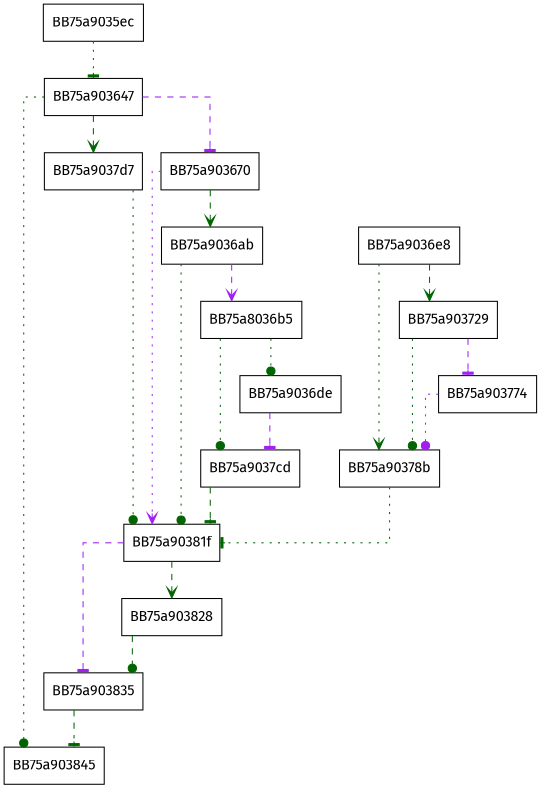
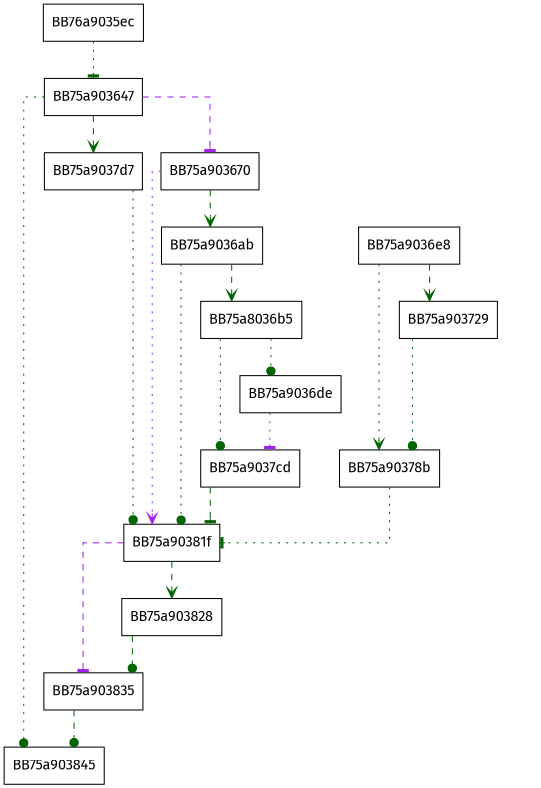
node "BB75a9035ec": label "BB75a9035ec" -> "BB76a9035ec"
edge "BB75a9036ab" -> "BB75a8036b5": color purple -> darkgreen
node "BB75a903774": removed
edge "BB75a9036de" -> "BB75a9037cd": style dashed -> dotted
edge "BB75a903835" -> "BB75a903845": arrowhead tee -> dot
